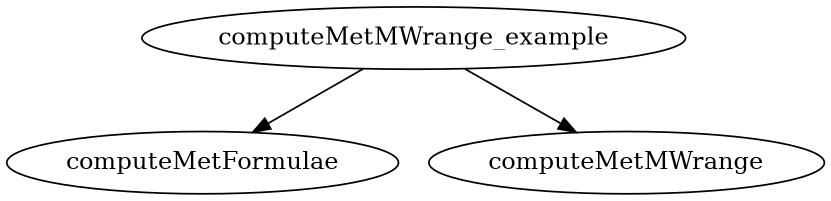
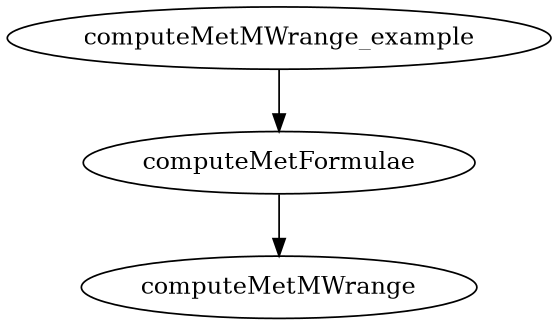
edge "computeMetMWrange_example" -> "computeMetMWrange": now "computeMetFormulae" -> "computeMetMWrange"
